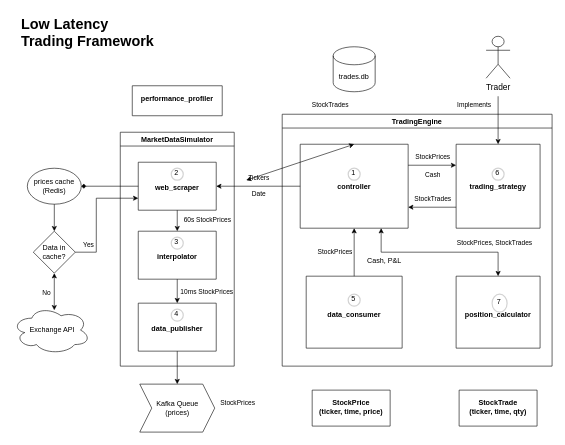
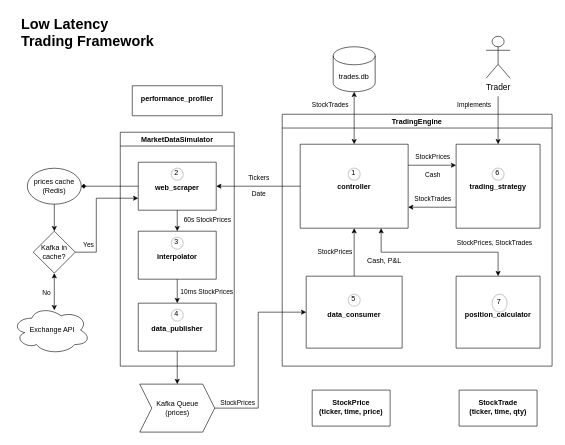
edge "Tickers Date" -- "controller": now "trades.db" -- "controller"
node "Data in cache?": label "Data in cache?" -> "Kafka in cache?"
edge "Kafka Queue (prices)" -> "data_consumer": added
